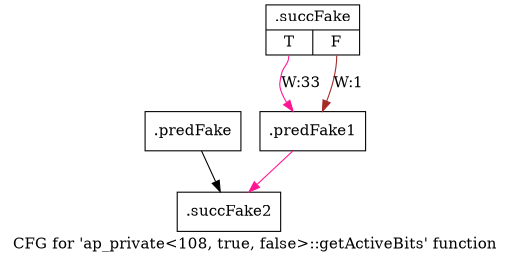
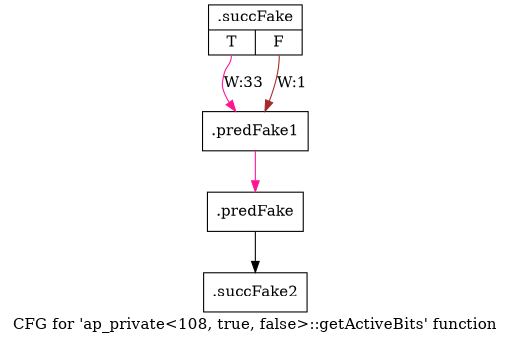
edge ".predFake1" -> ".succFake2": now ".predFake1" -> ".predFake"
